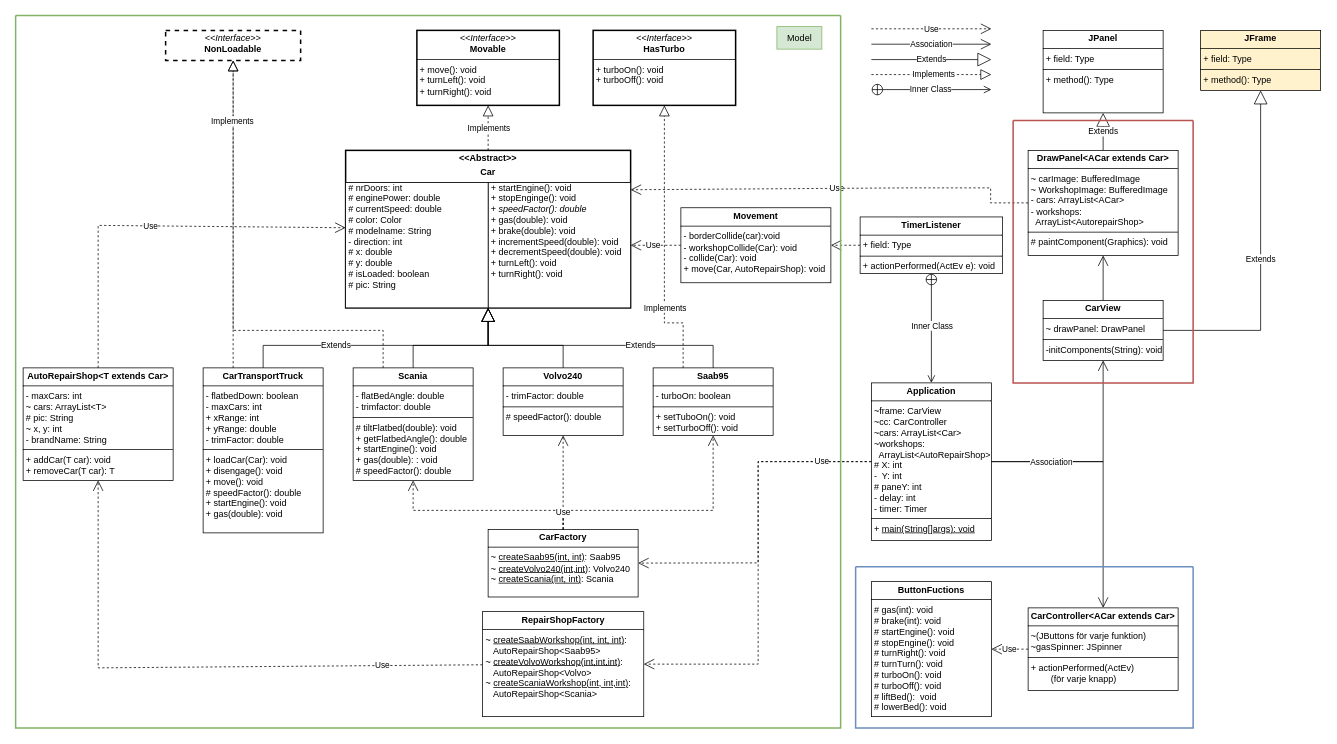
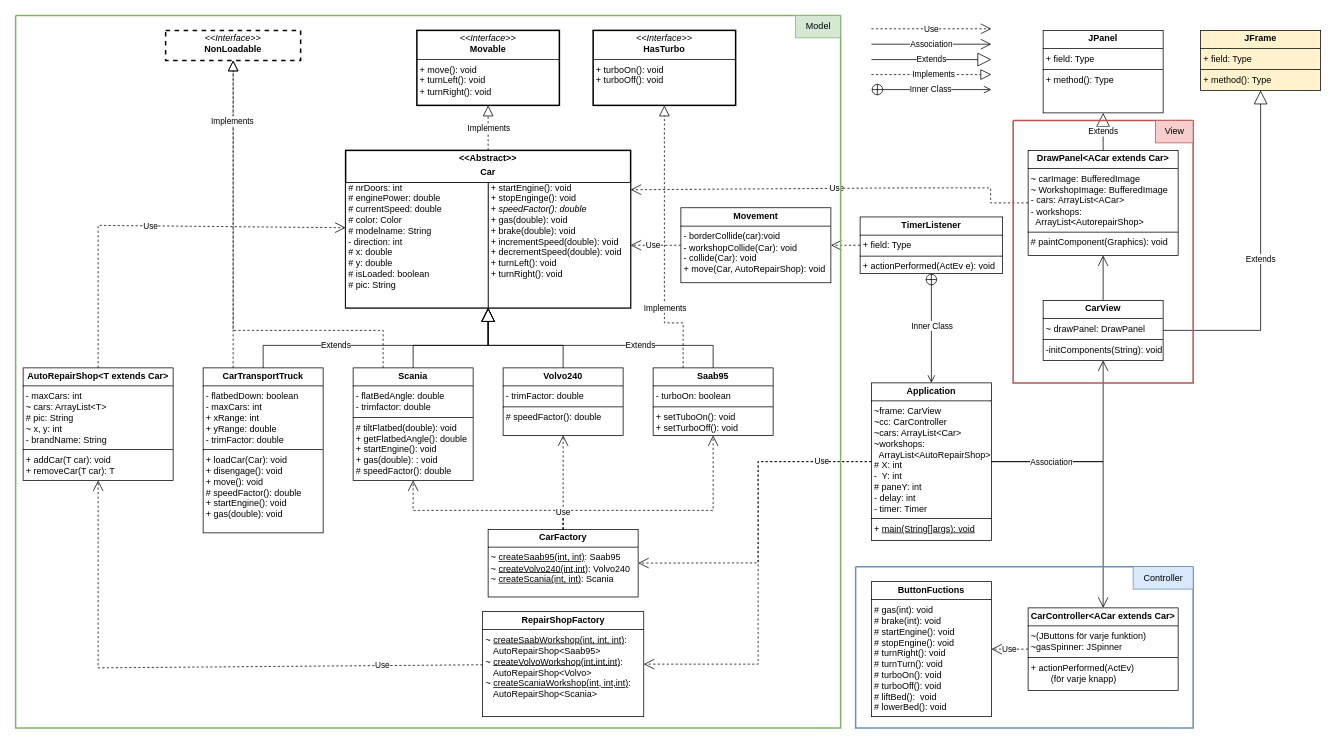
node "Model": moved (799, 38) -> (818, 27)
node "View": added
node "Controller": added
